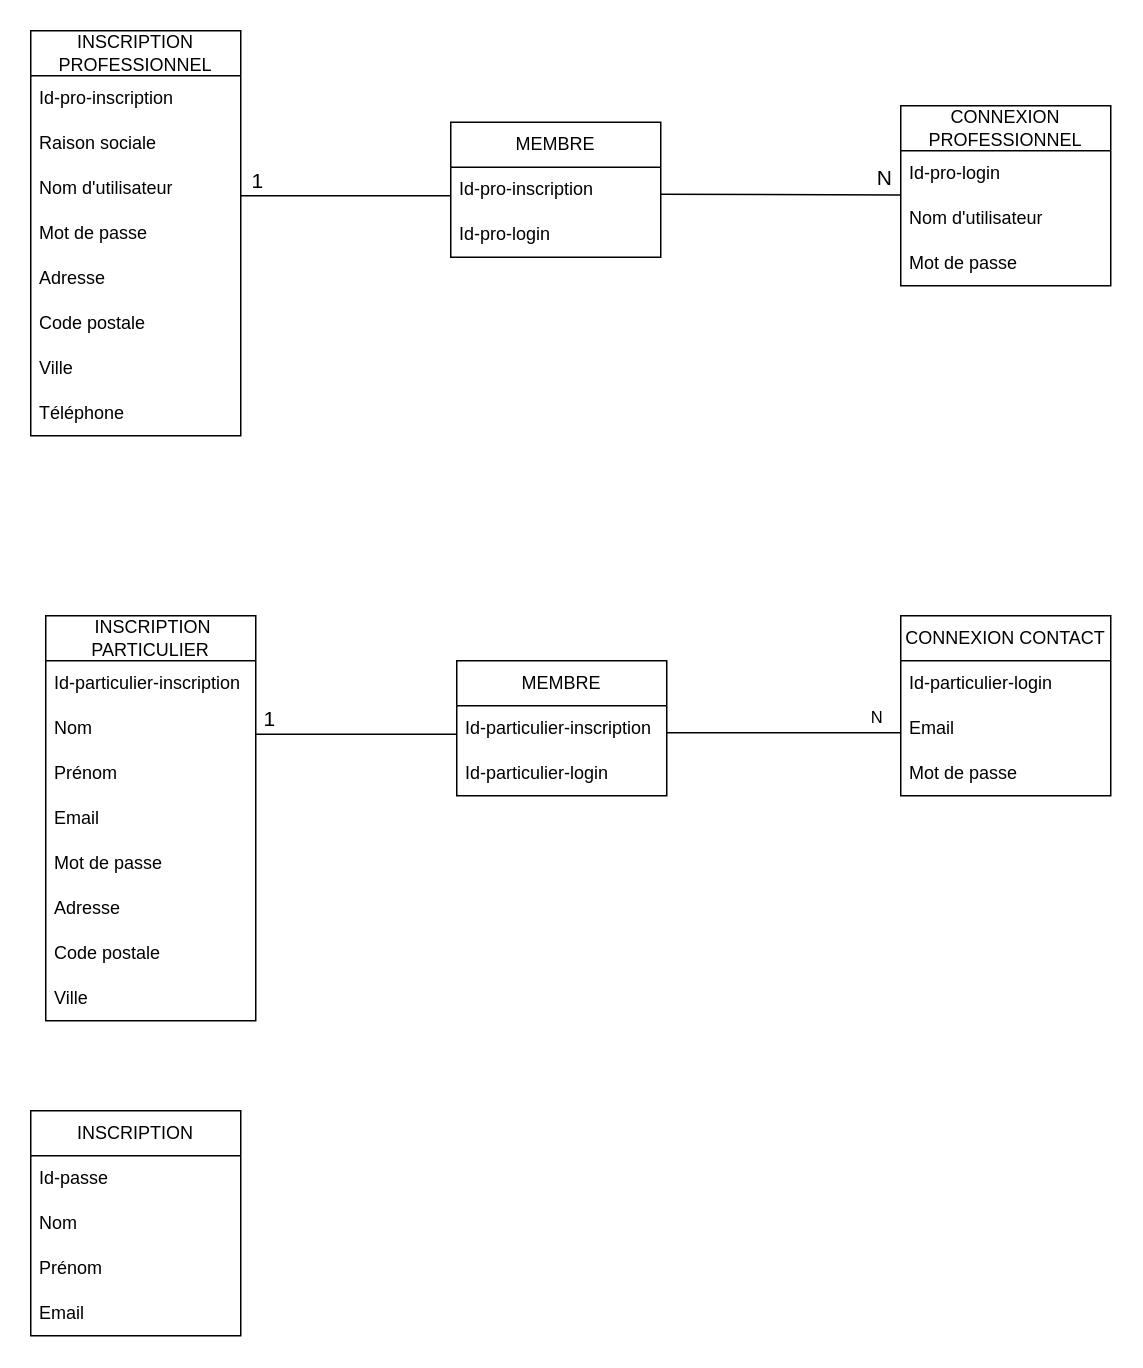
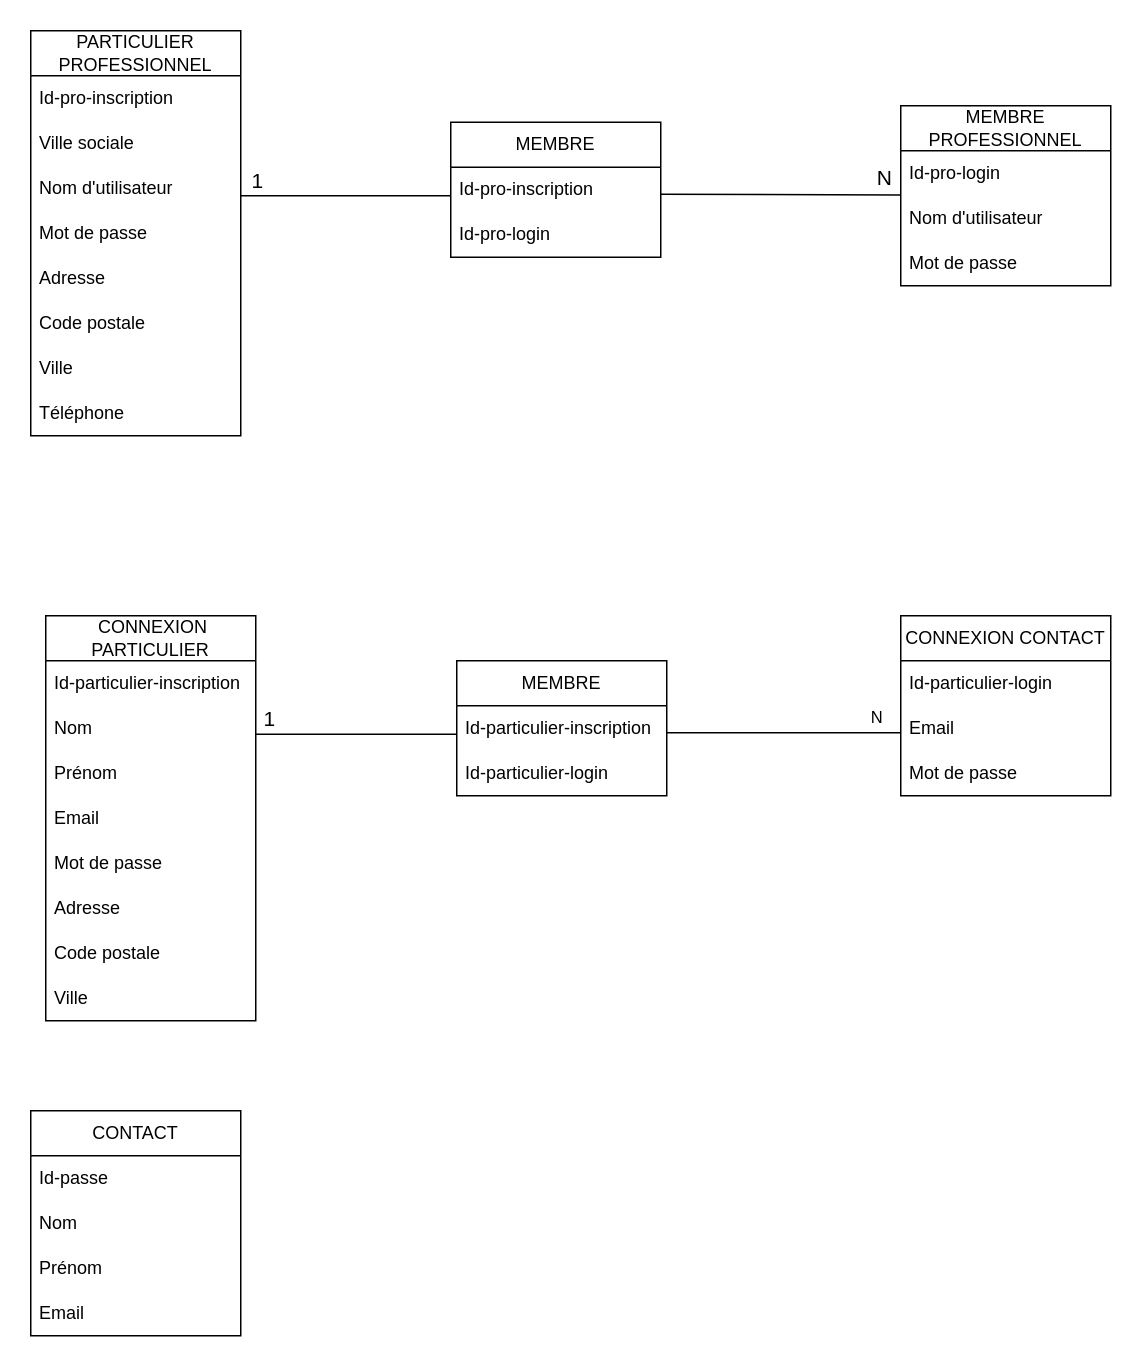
node "INSCRIPTION PROFESSIONNEL": label "INSCRIPTION PROFESSIONNEL" -> "PARTICULIER PROFESSIONNEL"
node "CONNEXION PROFESSIONNEL": label "CONNEXION PROFESSIONNEL" -> "MEMBRE PROFESSIONNEL"
node "Raison sociale": label "Raison sociale" -> "Ville sociale"
node "INSCRIPTION PARTICULIER": label "INSCRIPTION PARTICULIER" -> "CONNEXION PARTICULIER"
node "INSCRIPTION": label "INSCRIPTION" -> "CONTACT"
